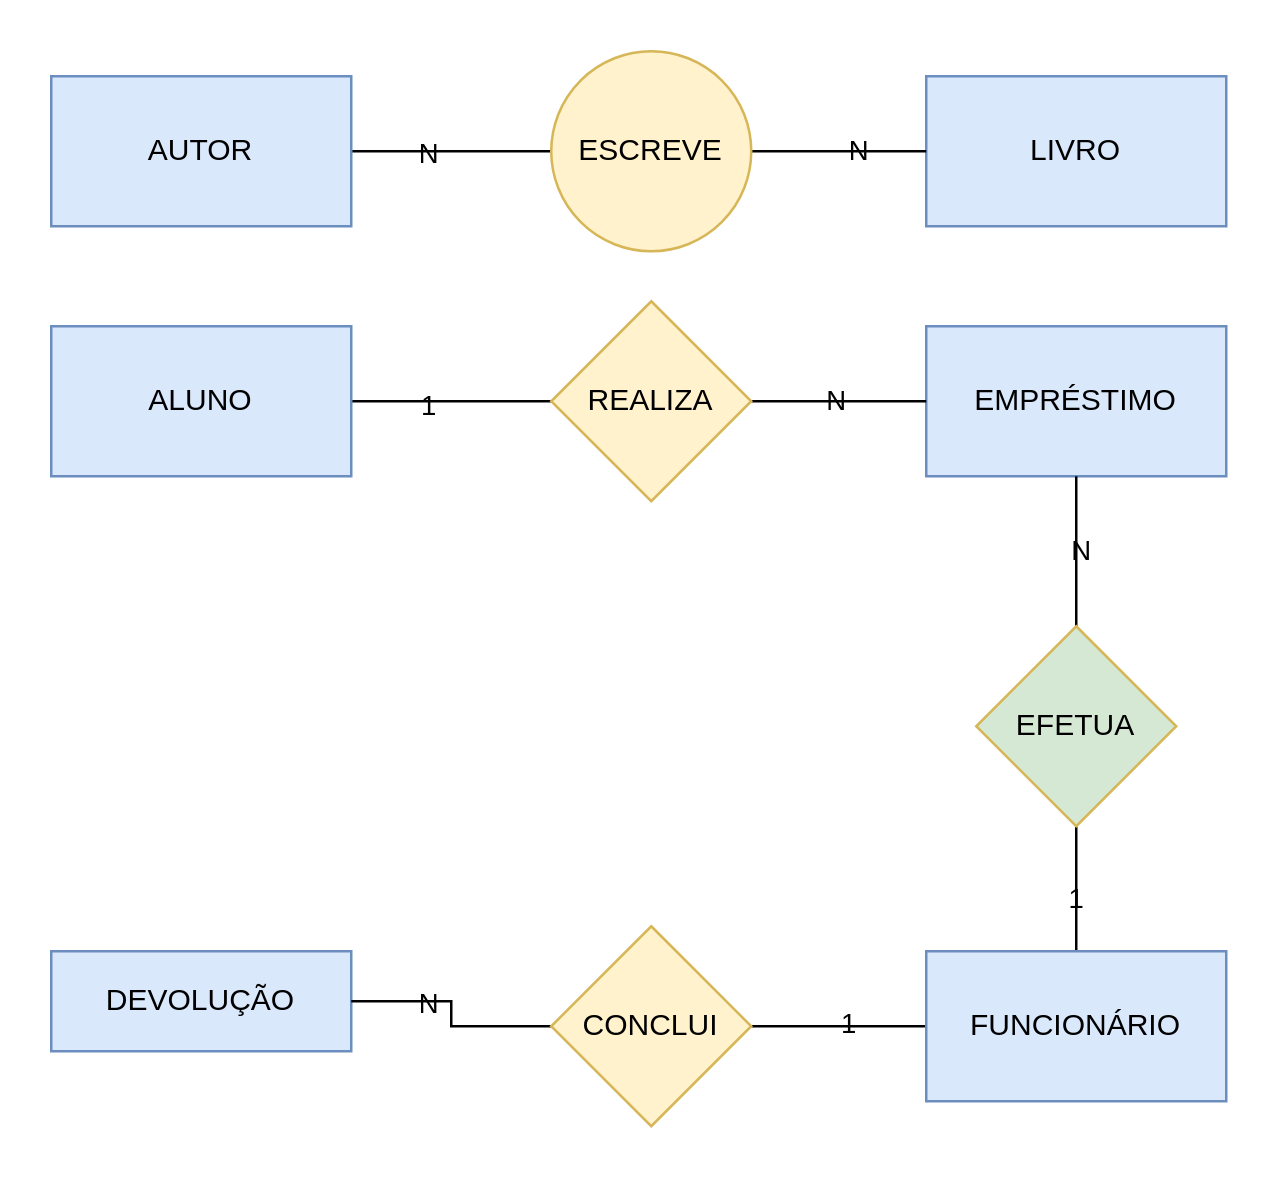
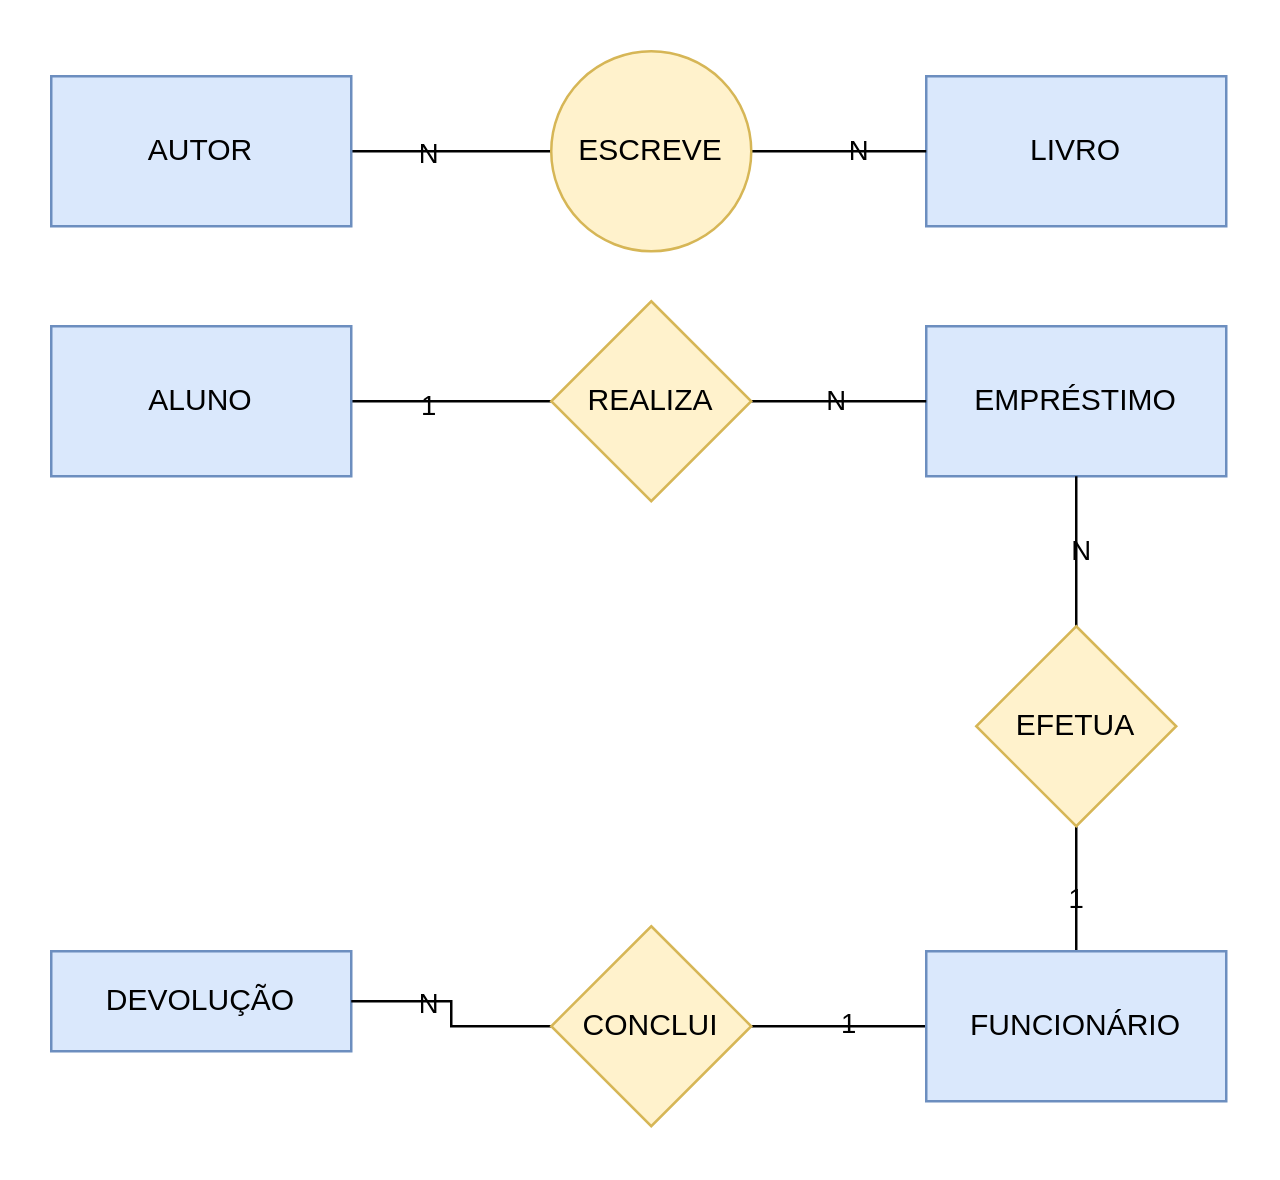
node "EFETUA": fillcolor #d5e8d4 -> #fff2cc
